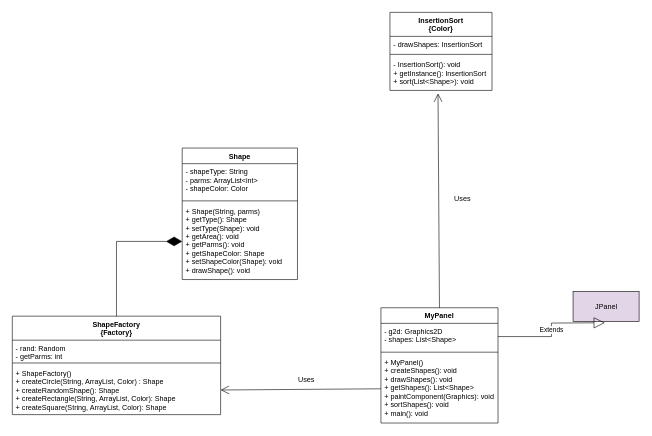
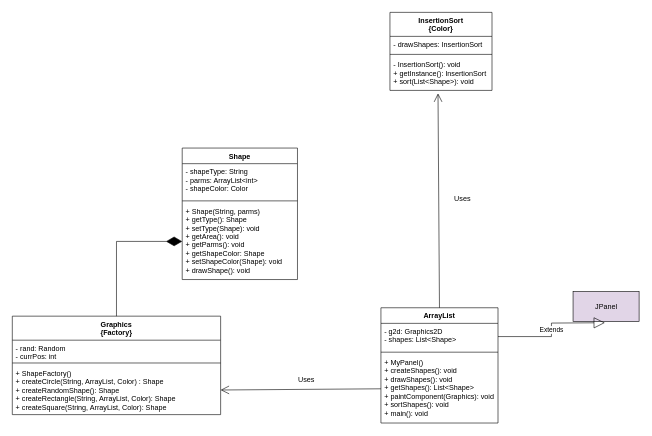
node "MyPanel": label "MyPanel" -> "ArrayList"
node "ShapeFactory {Factory}": label "ShapeFactory {Factory}" -> "Graphics {Factory}"
node "- rand: Random - getParms: int": label "- rand: Random - getParms: int" -> "- rand: Random - currPos: int"
